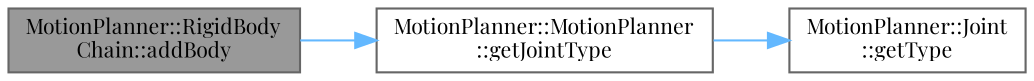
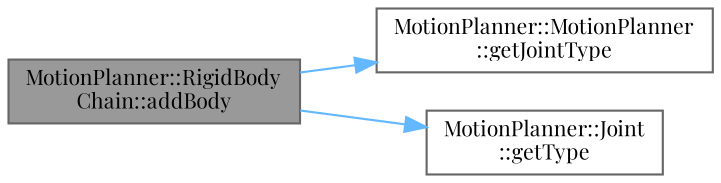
edge "MotionPlanner::MotionPlanner ::getJointType" -> "MotionPlanner::Joint ::getType": now "MotionPlanner::RigidBody Chain::addBody" -> "MotionPlanner::Joint ::getType"
